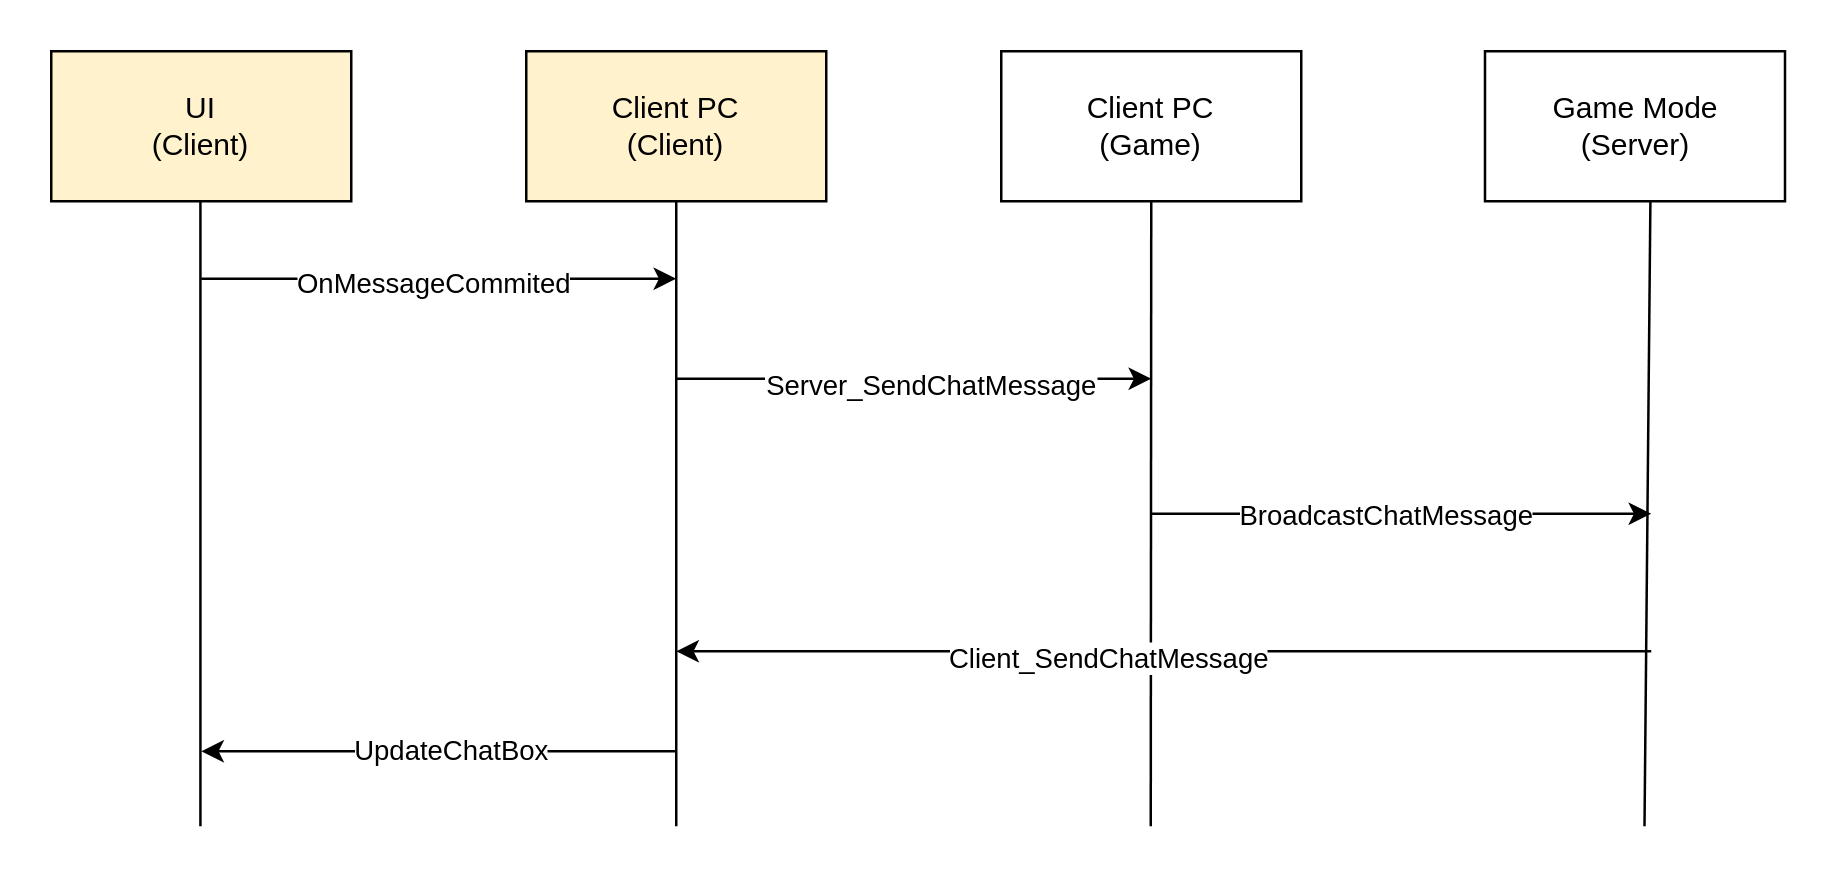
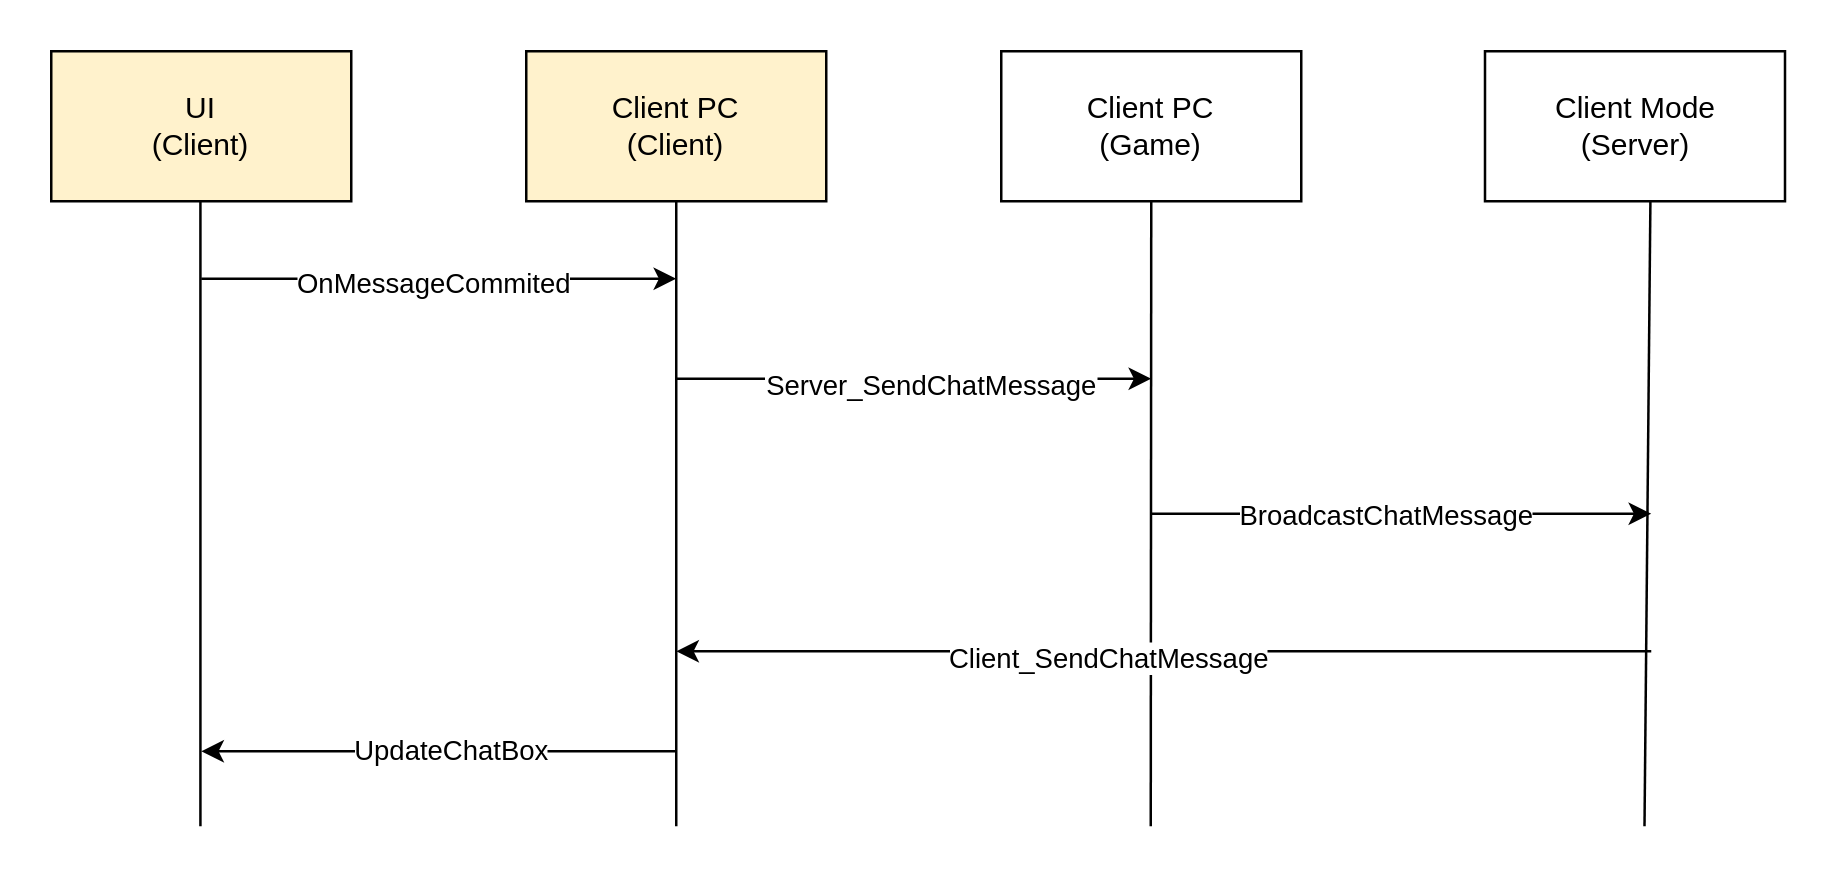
node "Game Mode (Server)": label "Game Mode (Server)" -> "Client Mode (Server)"
